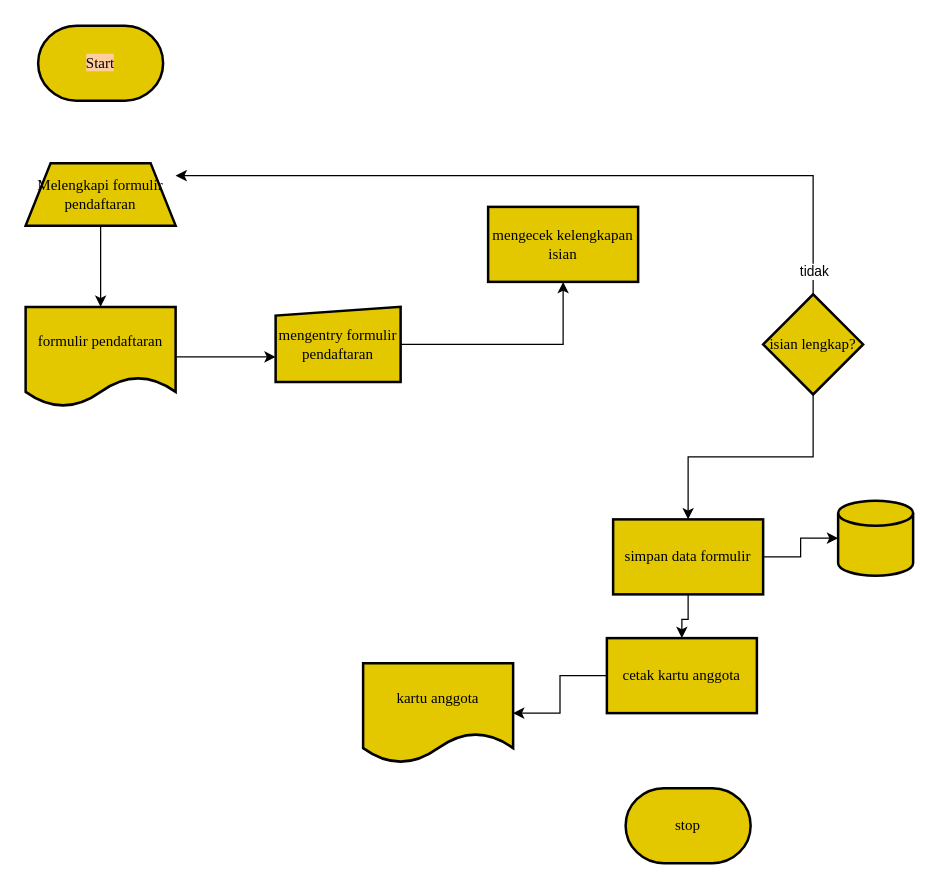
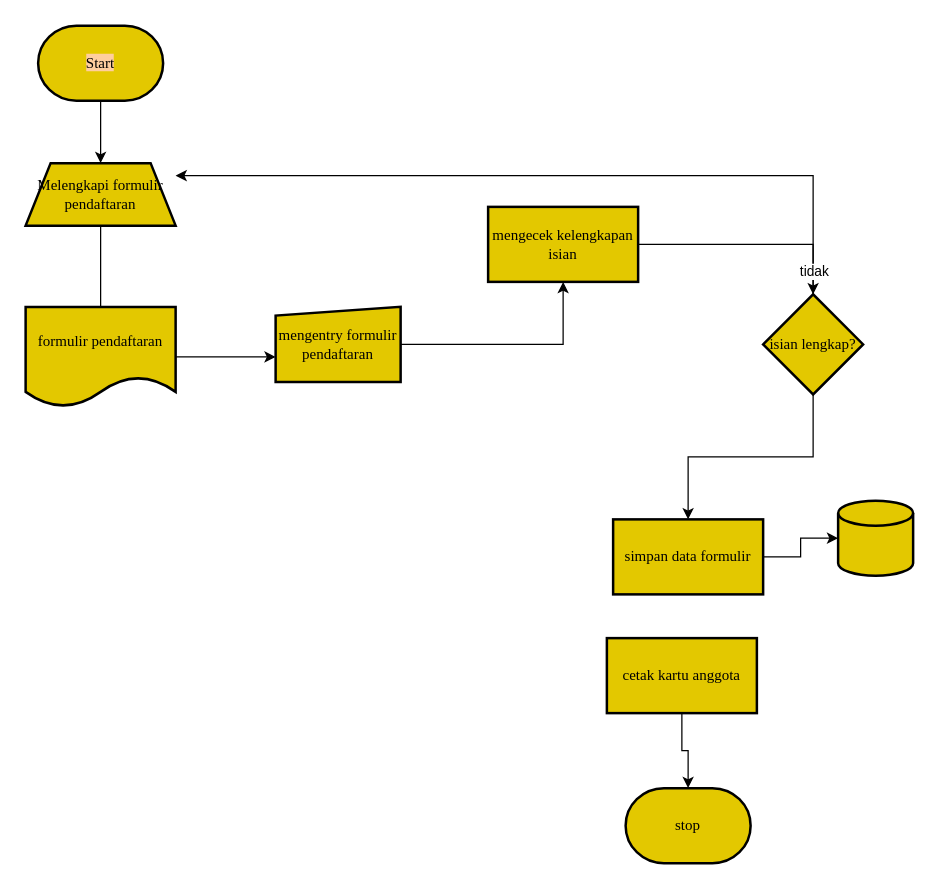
edge "Start" -> "Melengkapi formulir pendaftaran": added
edge "mengecek kelengkapan isian" -> "isian lengkap?": added
edge "Melengkapi formulir pendaftaran" -> "formulir pendaftaran": arrowhead classic -> none
edge "simpan data formulir" -> "cetak kartu anggota": removed
edge "cetak kartu anggota" -> "kartu anggota": removed
node "kartu anggota": removed
edge "cetak kartu anggota" -> "stop": added
